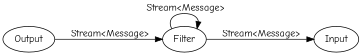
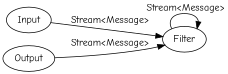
edge "Filter" -> "Input": reversed
